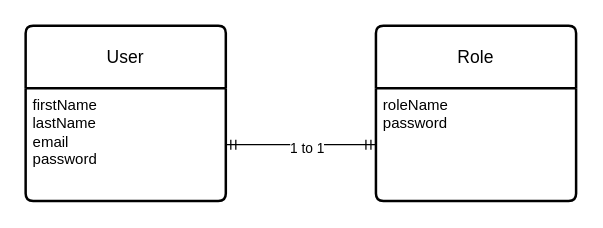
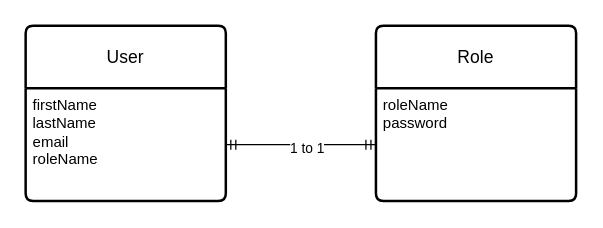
node "firstName lastName email password": label "firstName lastName email password" -> "firstName lastName email roleName"
